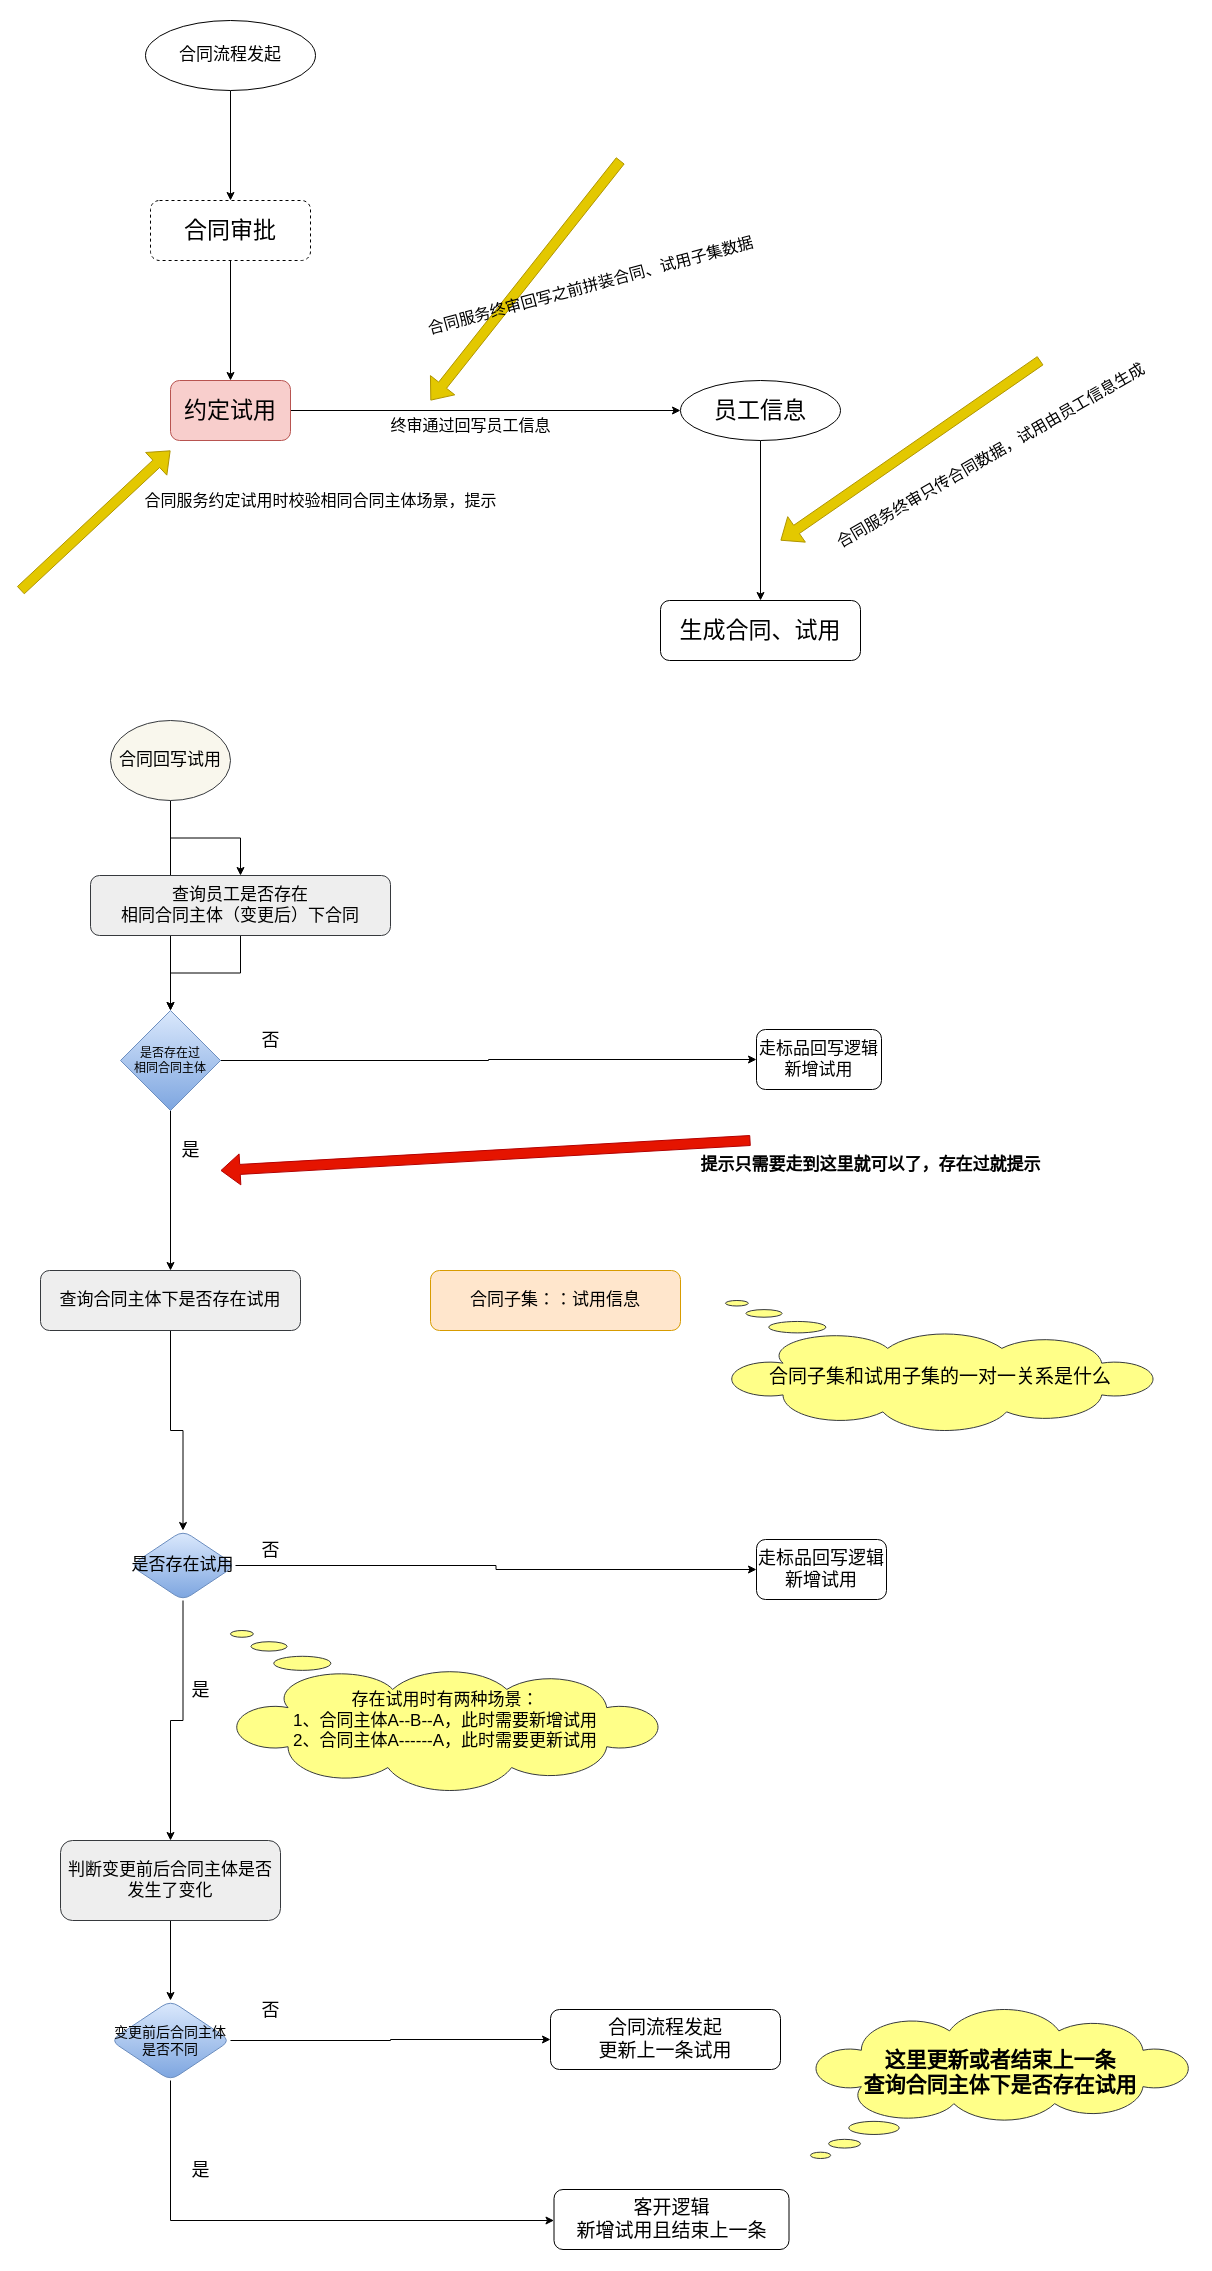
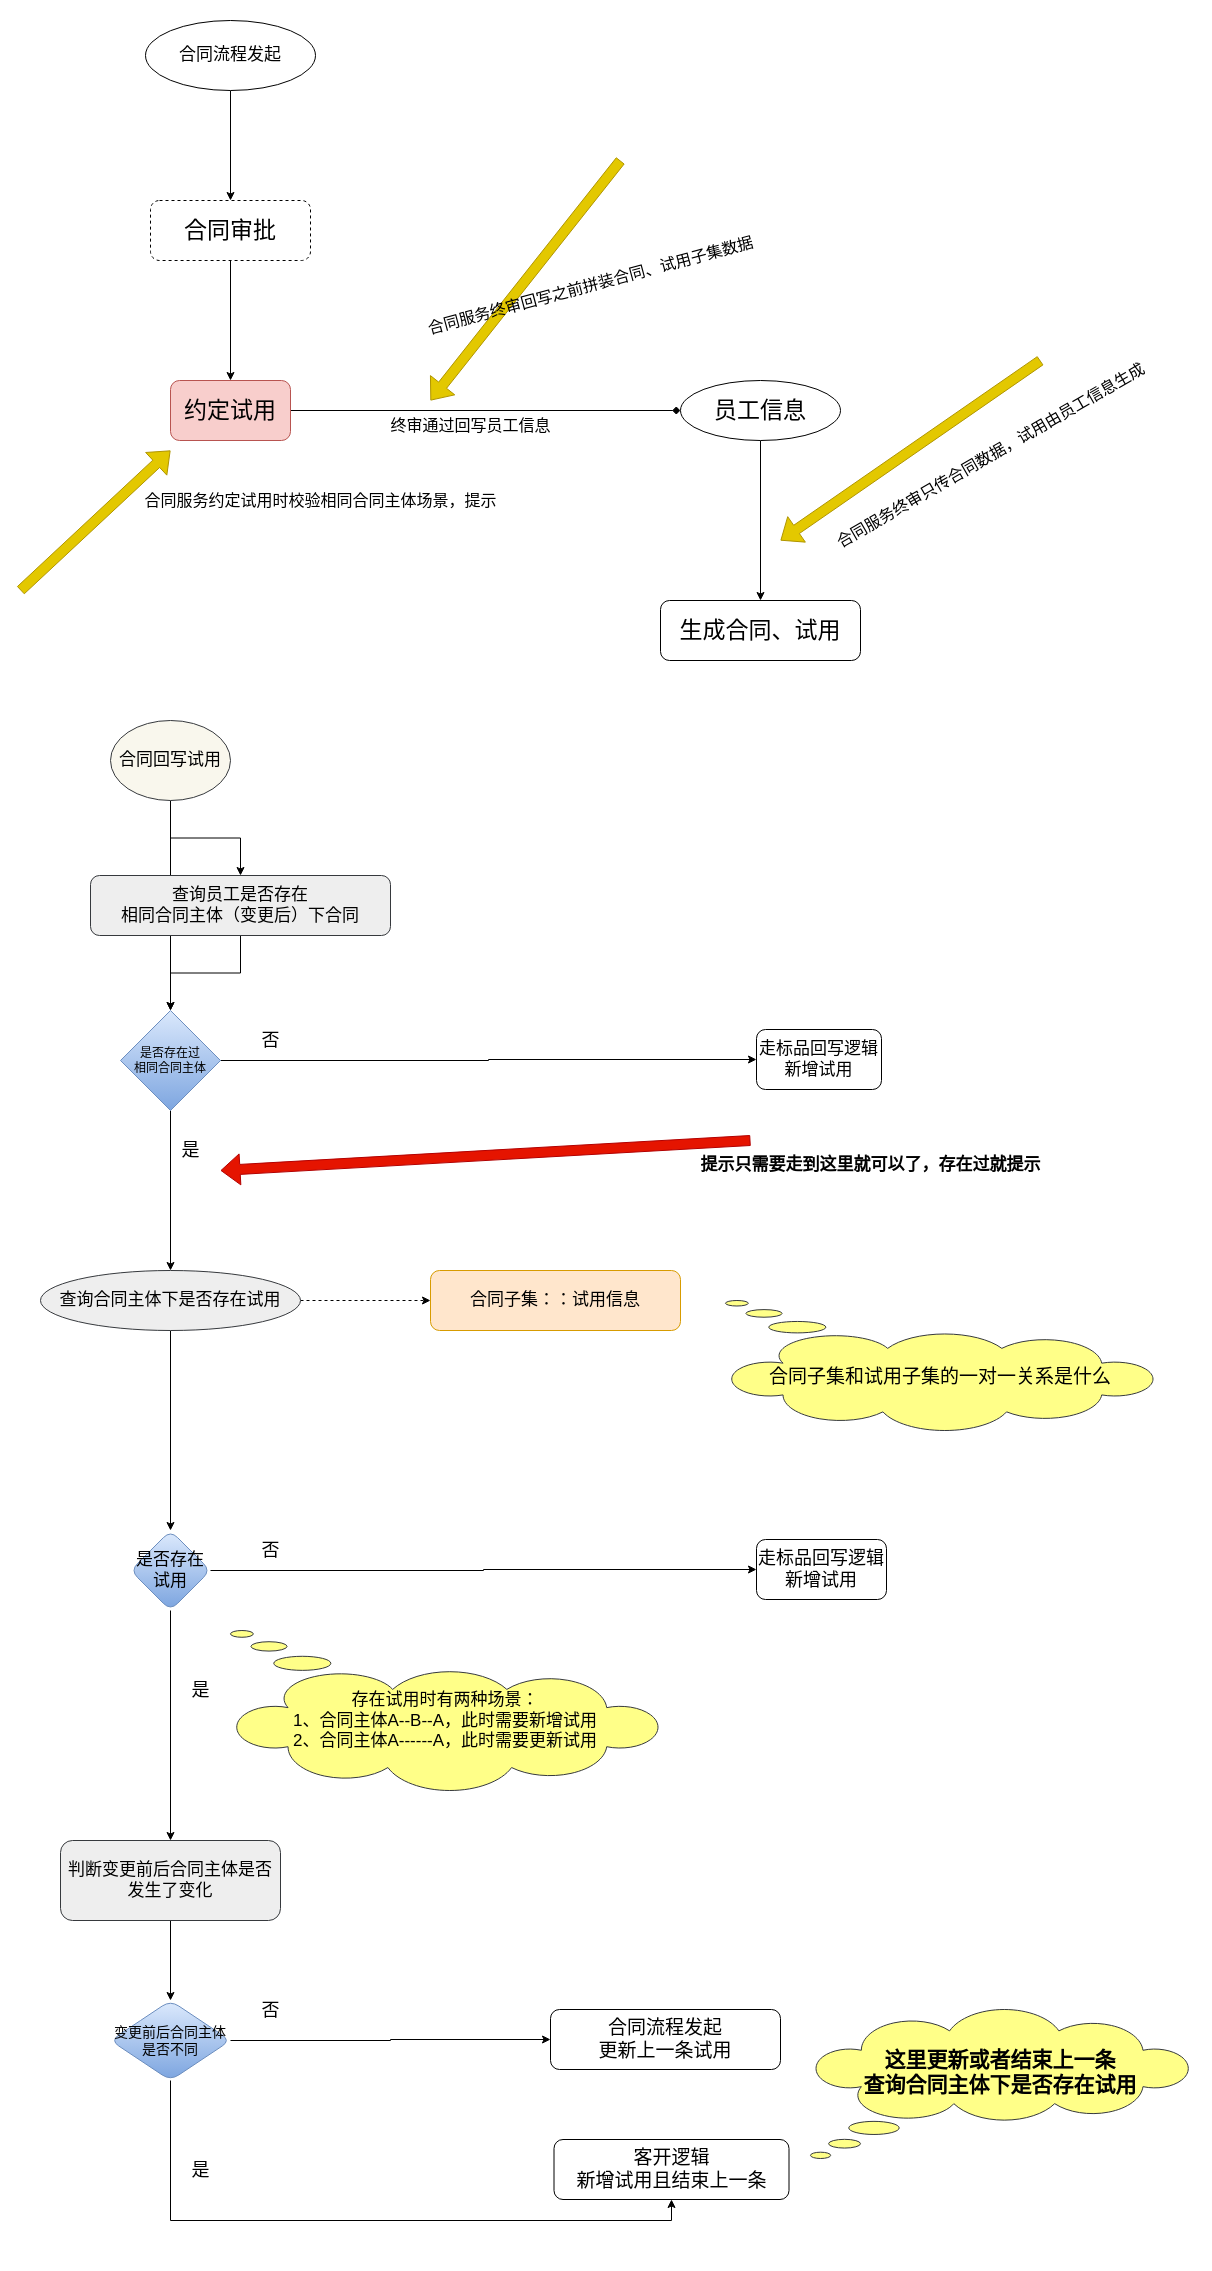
edge "约定试用" -> "员工信息": arrowhead classic -> diamond
node "查询合同主体下是否存在试用": shape rounded rectangle -> ellipse
edge "查询合同主体下是否存在试用" -> "合同子集：：试用信息": added
node "是否存在试用": size 105x70 -> 80x80
node "客开逻辑新增试用且结束上一条": moved (672, 2220) -> (672, 2170)
